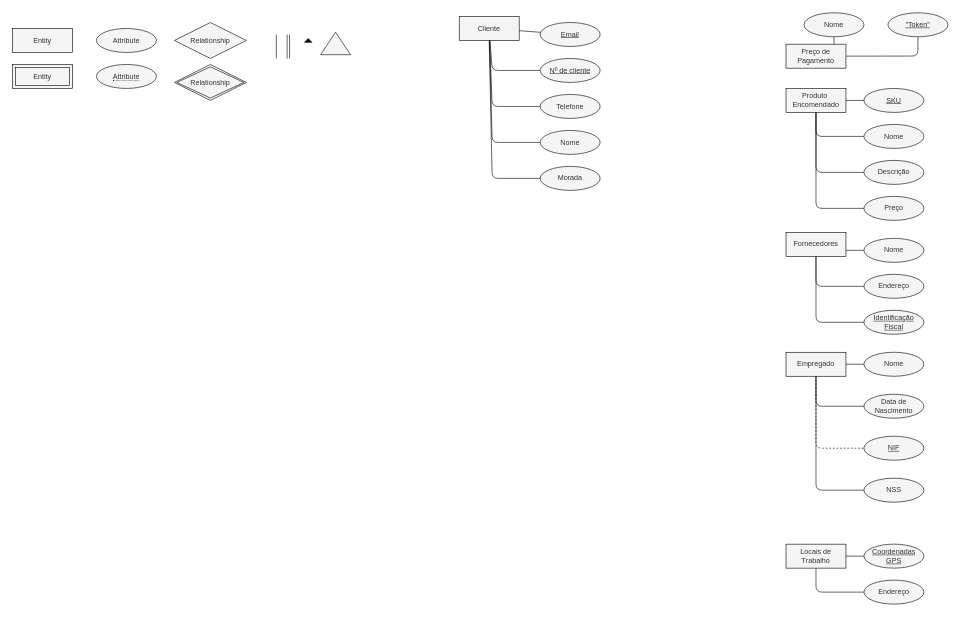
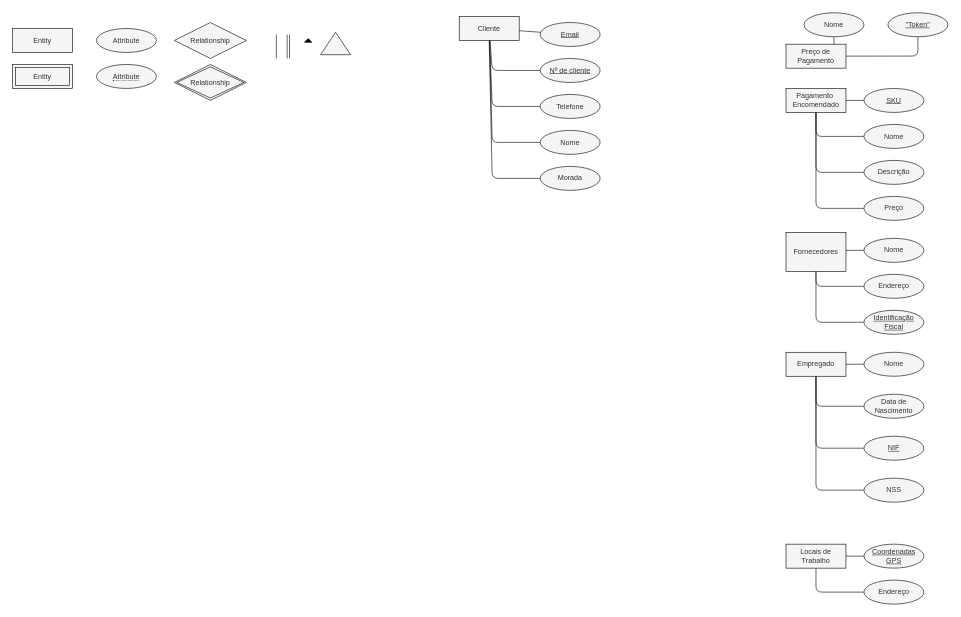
node "Produto Encomendado": label "Produto Encomendado" -> "Pagamento Encomendado"
node "Fornecedores": size 60x24 -> 60x39
edge "Empregado" -- "NIF": style dashed -> solid
